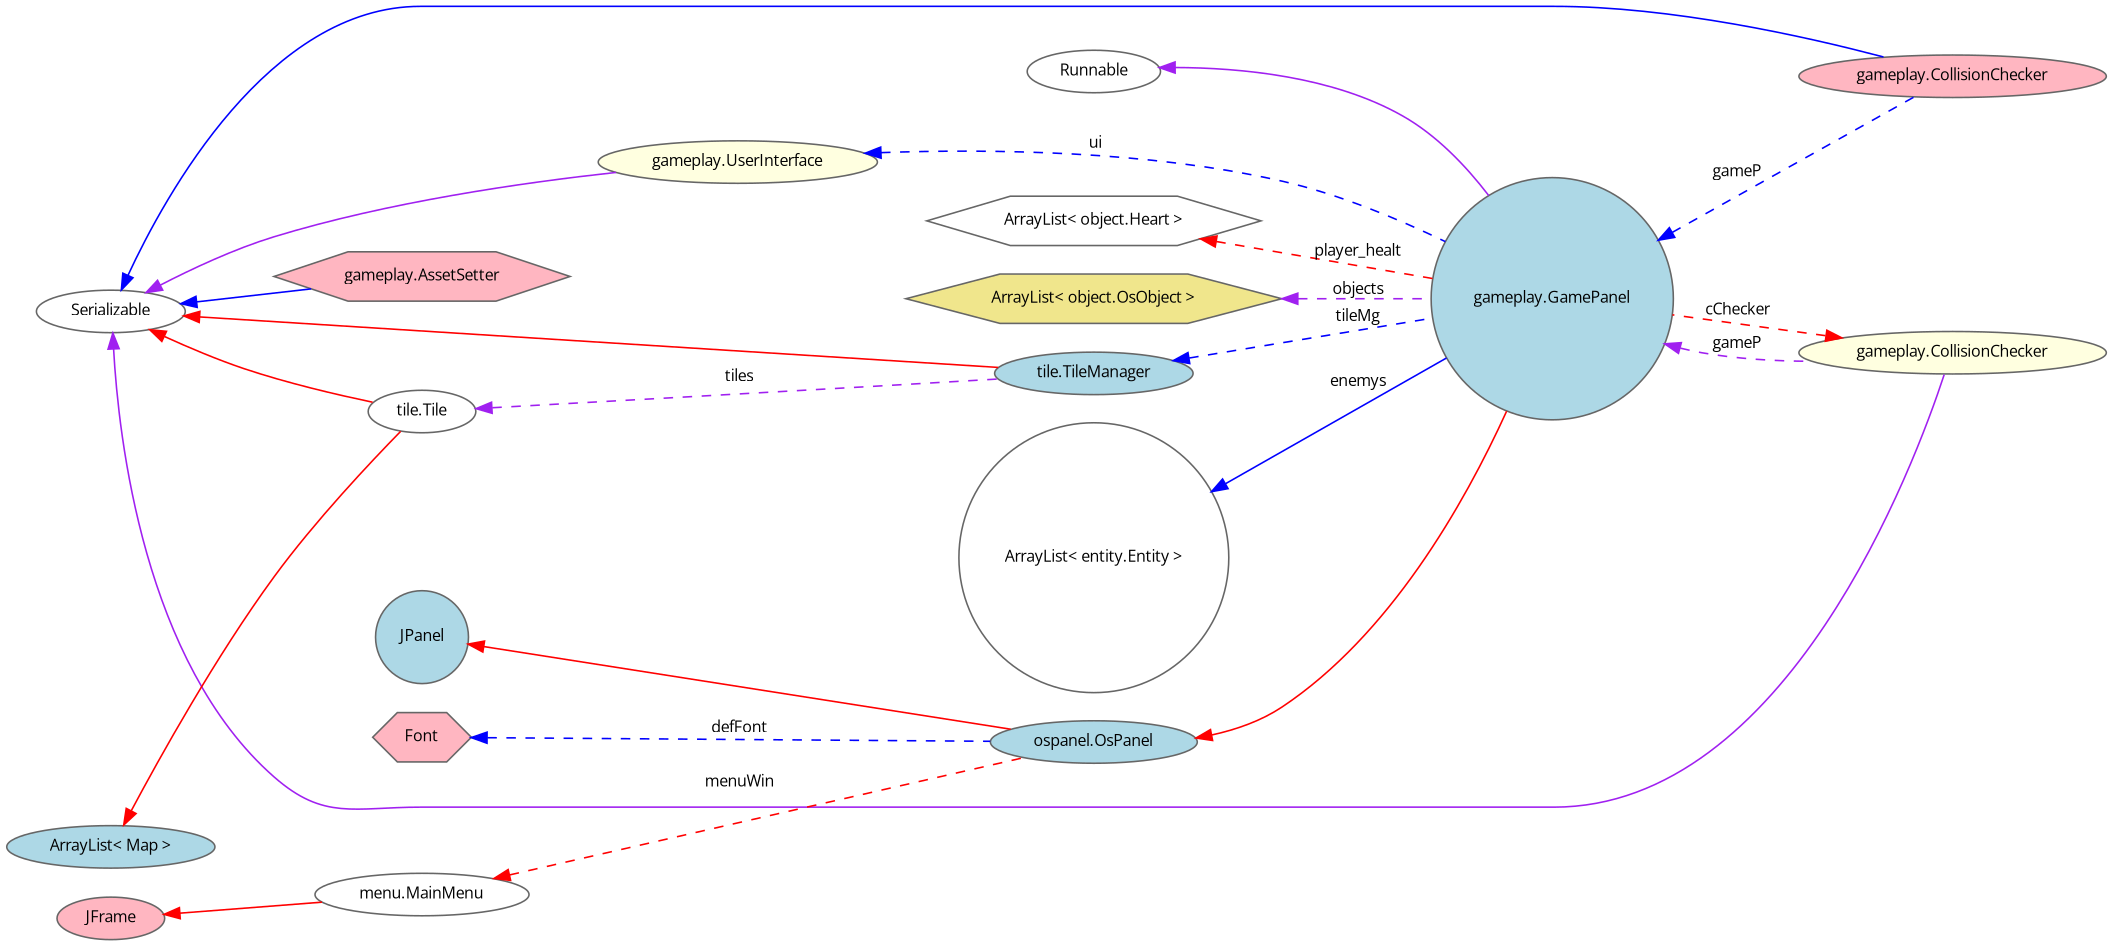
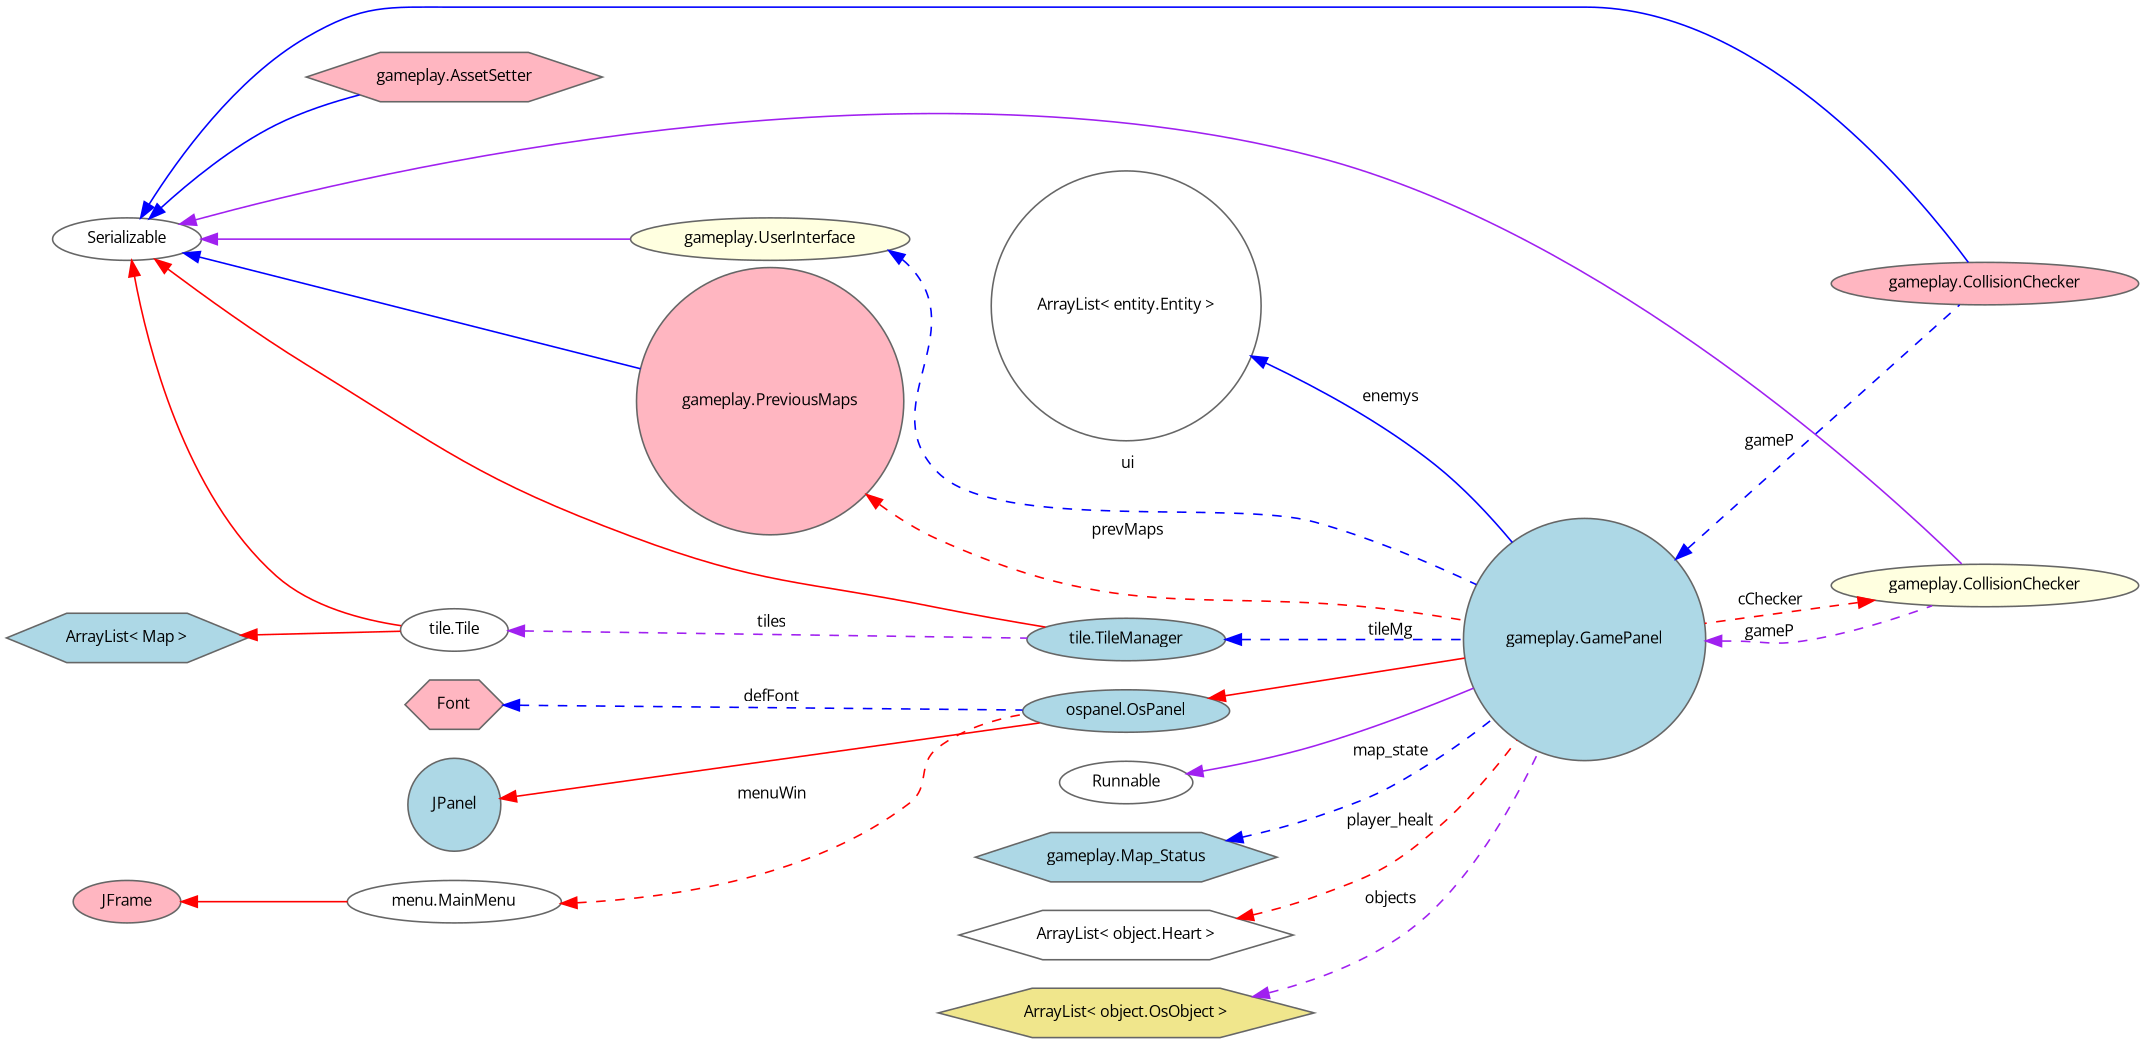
node "gameplay.PreviousMaps": added
node "ArrayList< Map >": shape ellipse -> hexagon
node "gameplay.Map_Status": added
